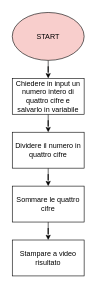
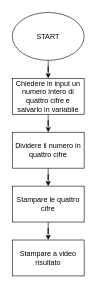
node "START": fillcolor #f8cecc -> #ffffff
node "Sommare le quattro cifre": label "Sommare le quattro cifre" -> "Stampare le quattro cifre"
